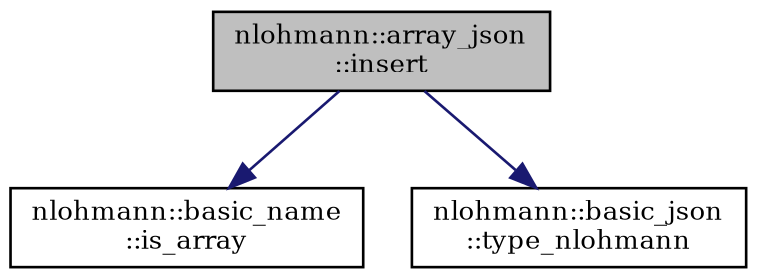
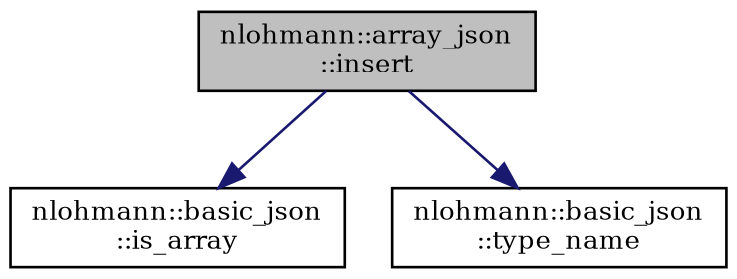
node "nlohmann::basic_name ::is_array": label "nlohmann::basic_name ::is_array" -> "nlohmann::basic_json ::is_array"
node "nlohmann::basic_json ::type_nlohmann": label "nlohmann::basic_json ::type_nlohmann" -> "nlohmann::basic_json ::type_name"
